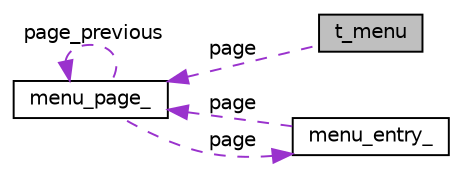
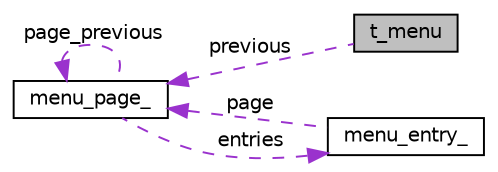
edge "t_menu" -> "menu_page_": label " page" -> " previous"
edge "menu_page_" -> "menu_entry_": label " page" -> " entries"
